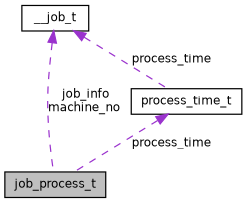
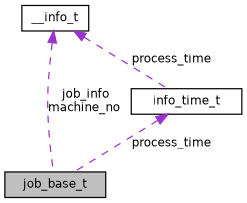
node "__job_t": label "__job_t" -> "__info_t"
node "process_time_t": label "process_time_t" -> "info_time_t"
node "job_process_t": label "job_process_t" -> "job_base_t"
